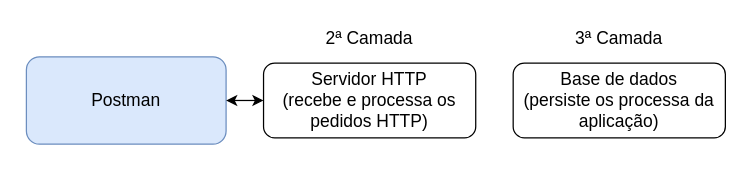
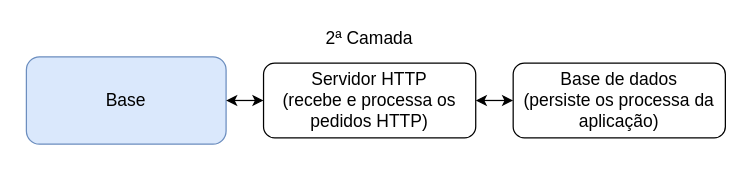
node "3ª Camada": removed
node "Postman": label "Postman" -> "Base"
edge "Servidor HTTP(recebe e processa os pedidos HTTP)" -- "Base de dados(persiste os processa da aplicação)": added
